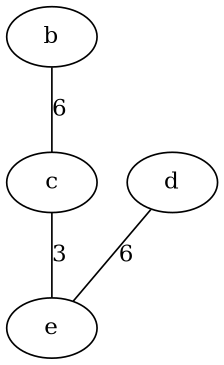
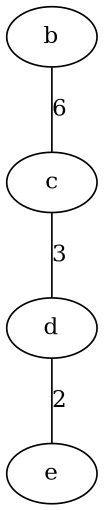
edge "c" -- "e": now "c" -- "d"
edge "d" -- "e": label "6" -> "2"
